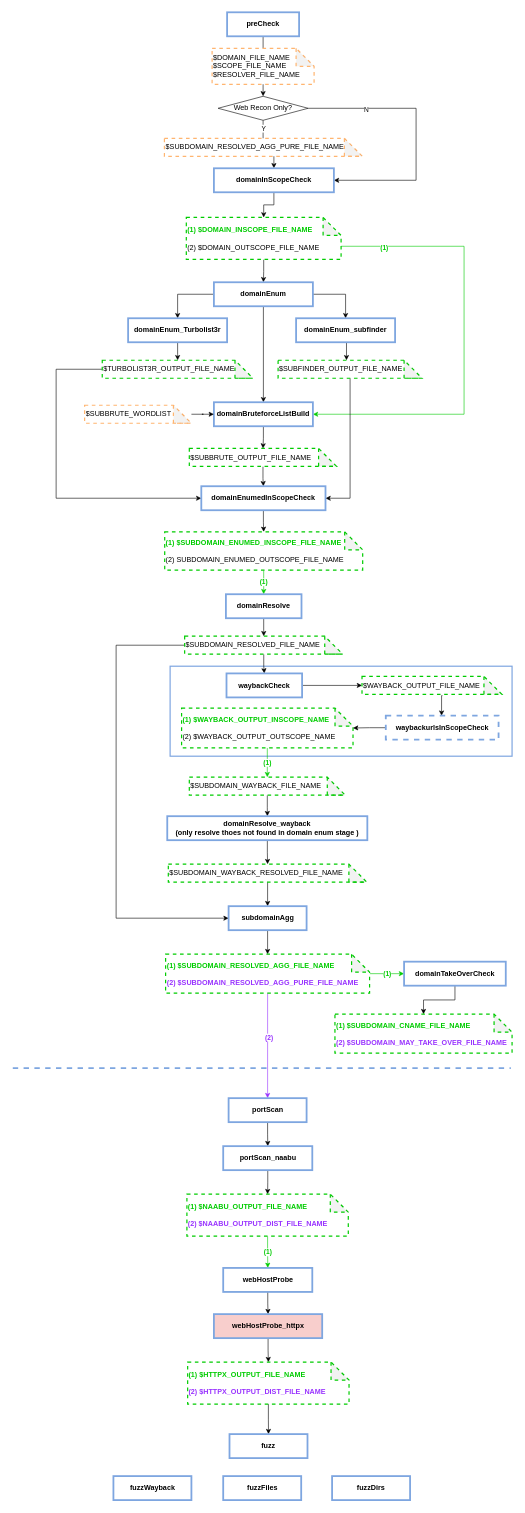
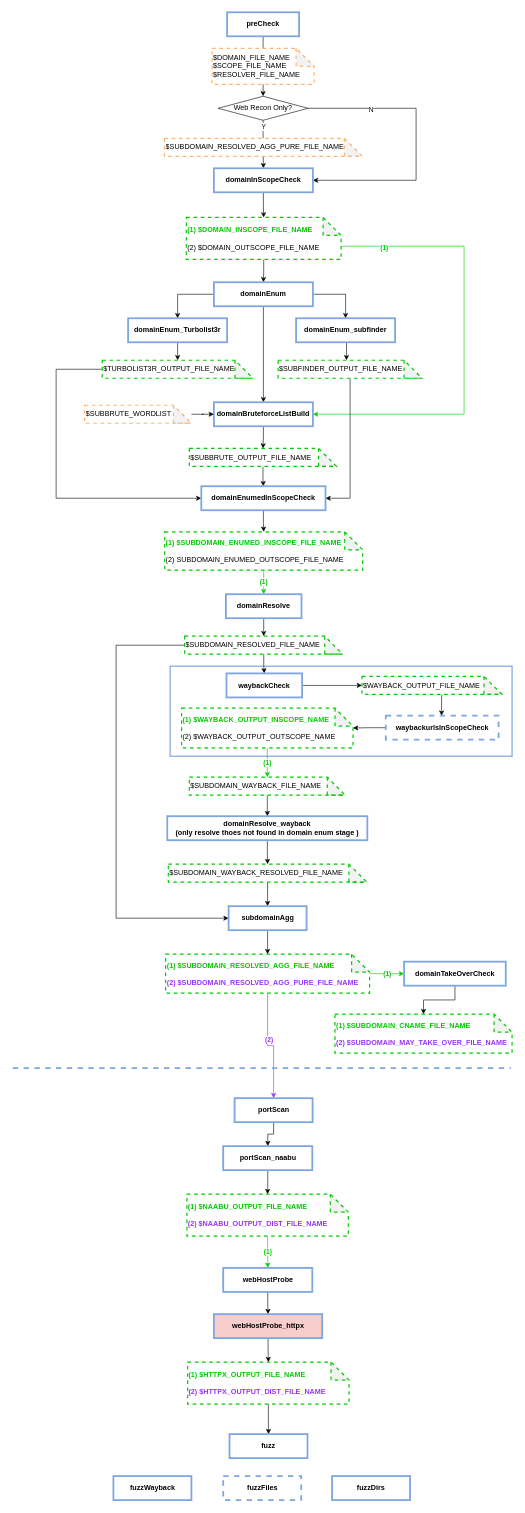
node "domainInScopeCheck": size 120x24 -> 99x24
node "portScan": moved (268, 1110) -> (274, 1110)
node "fuzzFiles": style solid -> dashed
